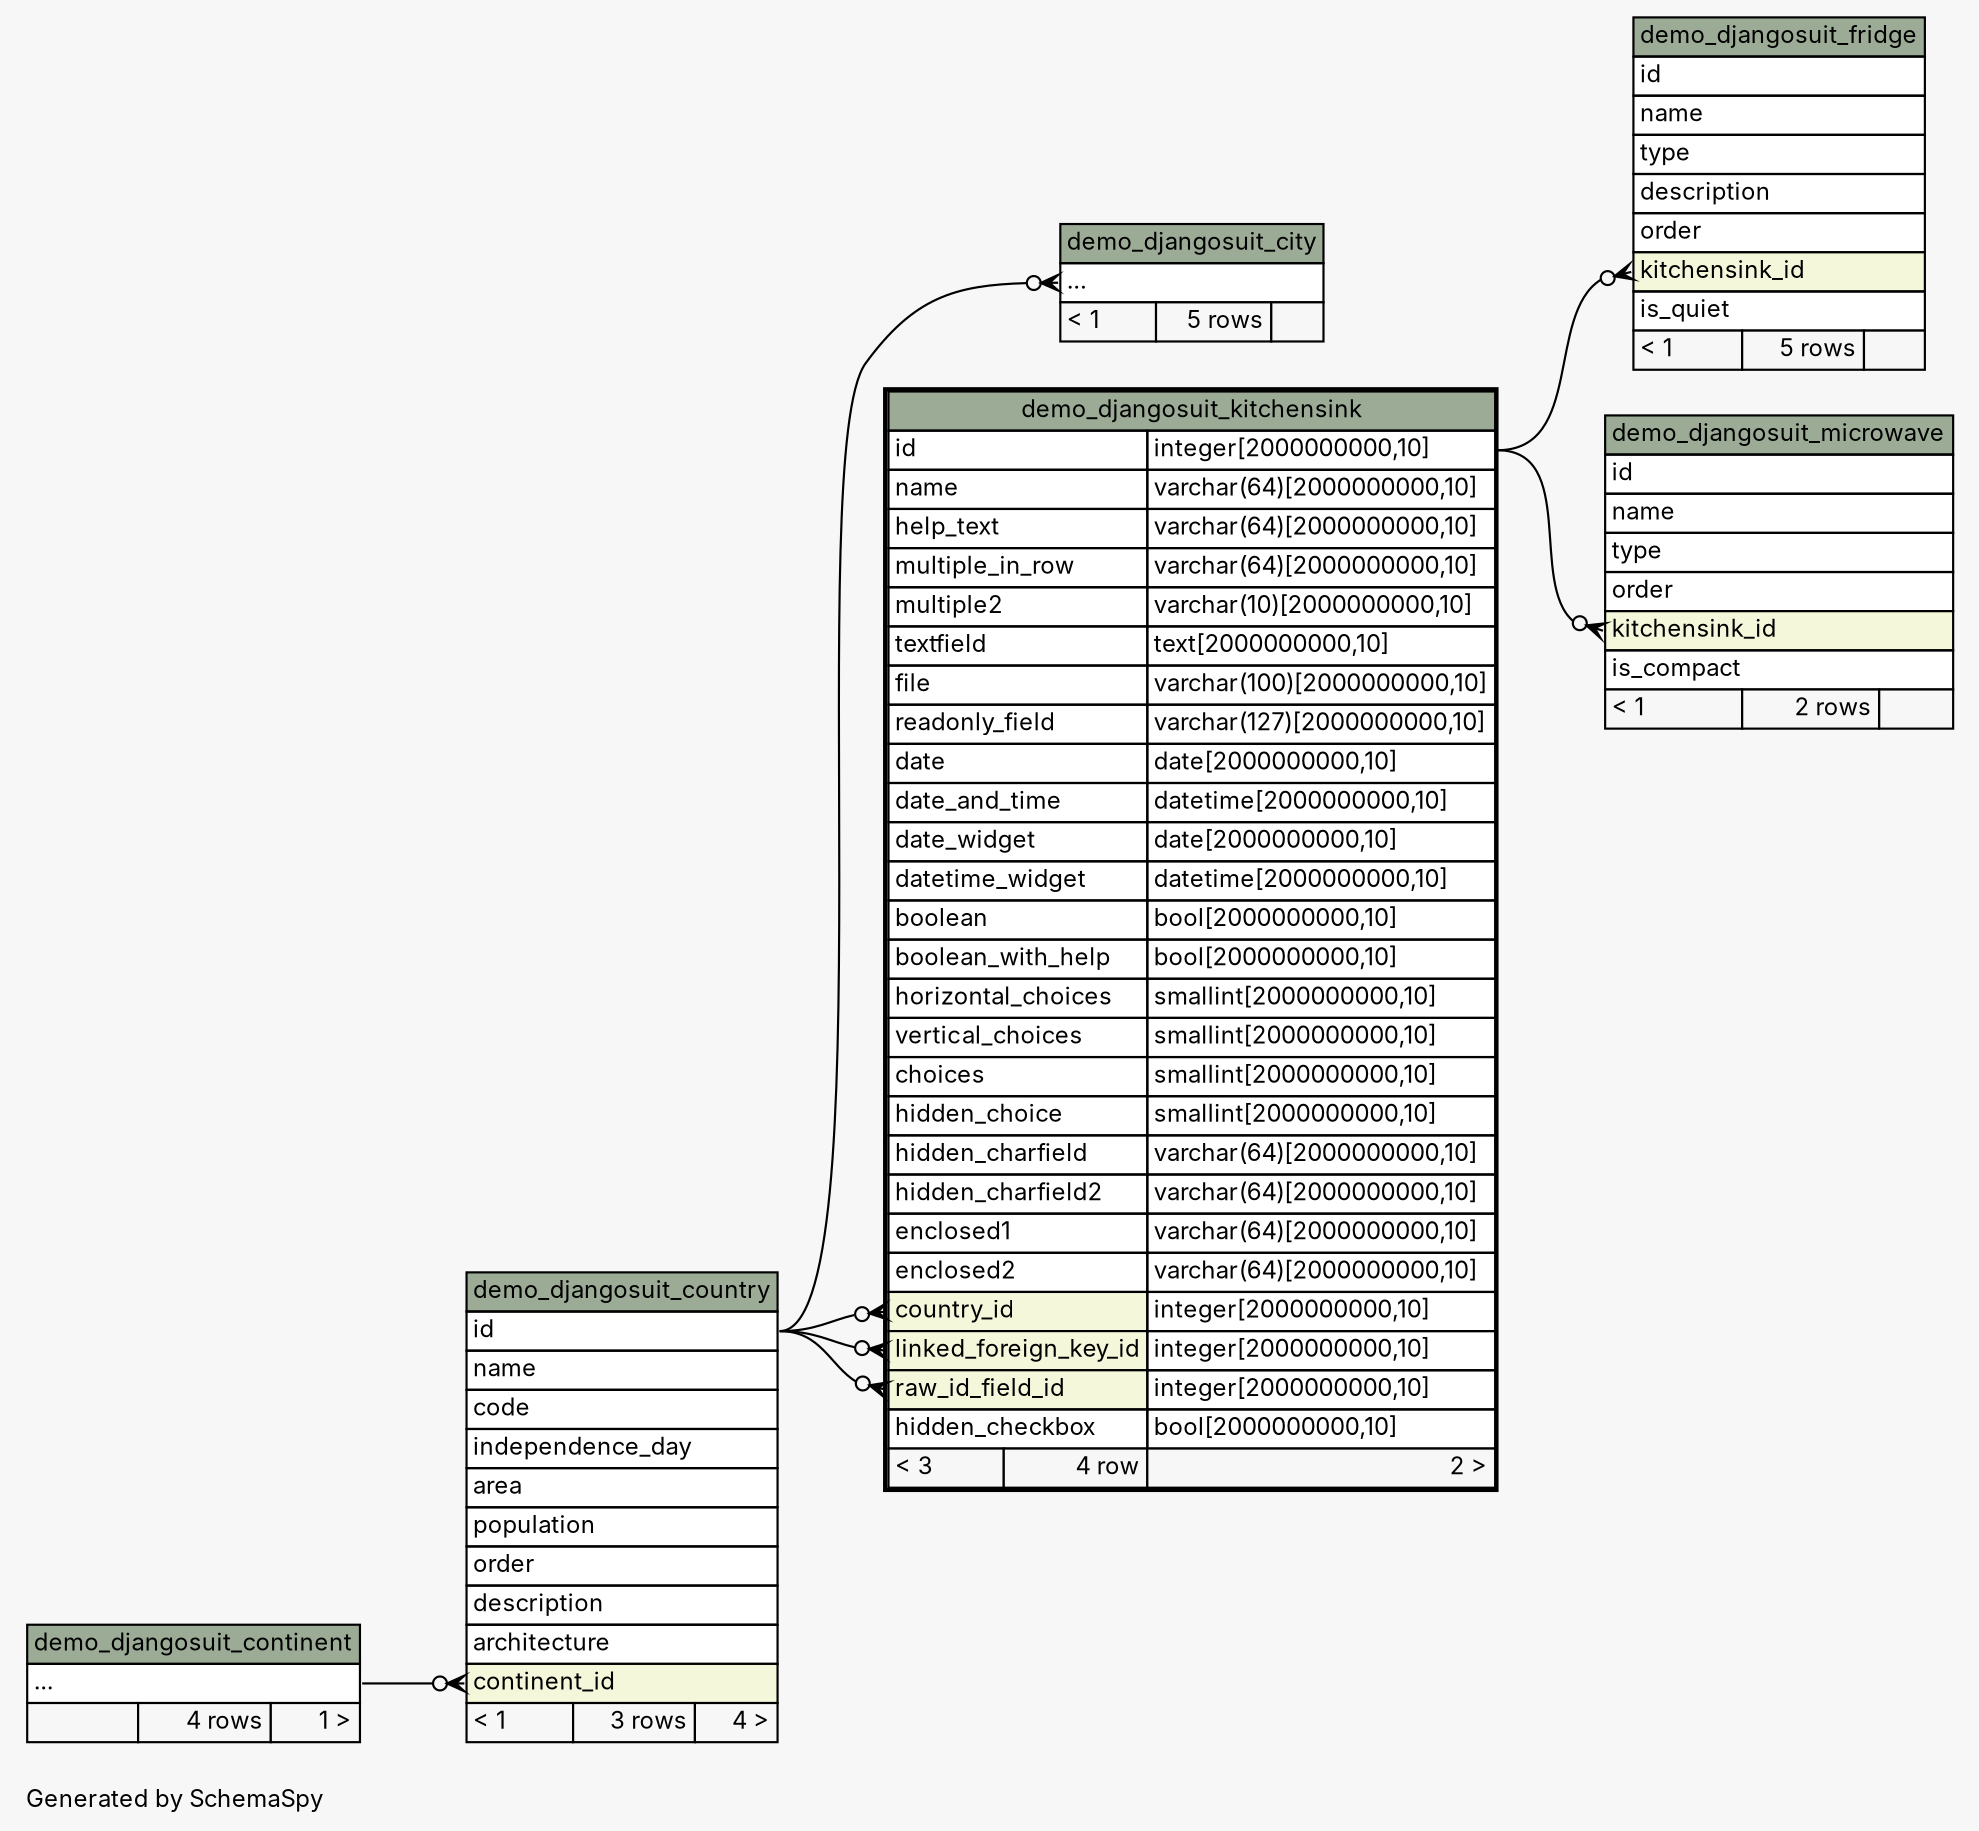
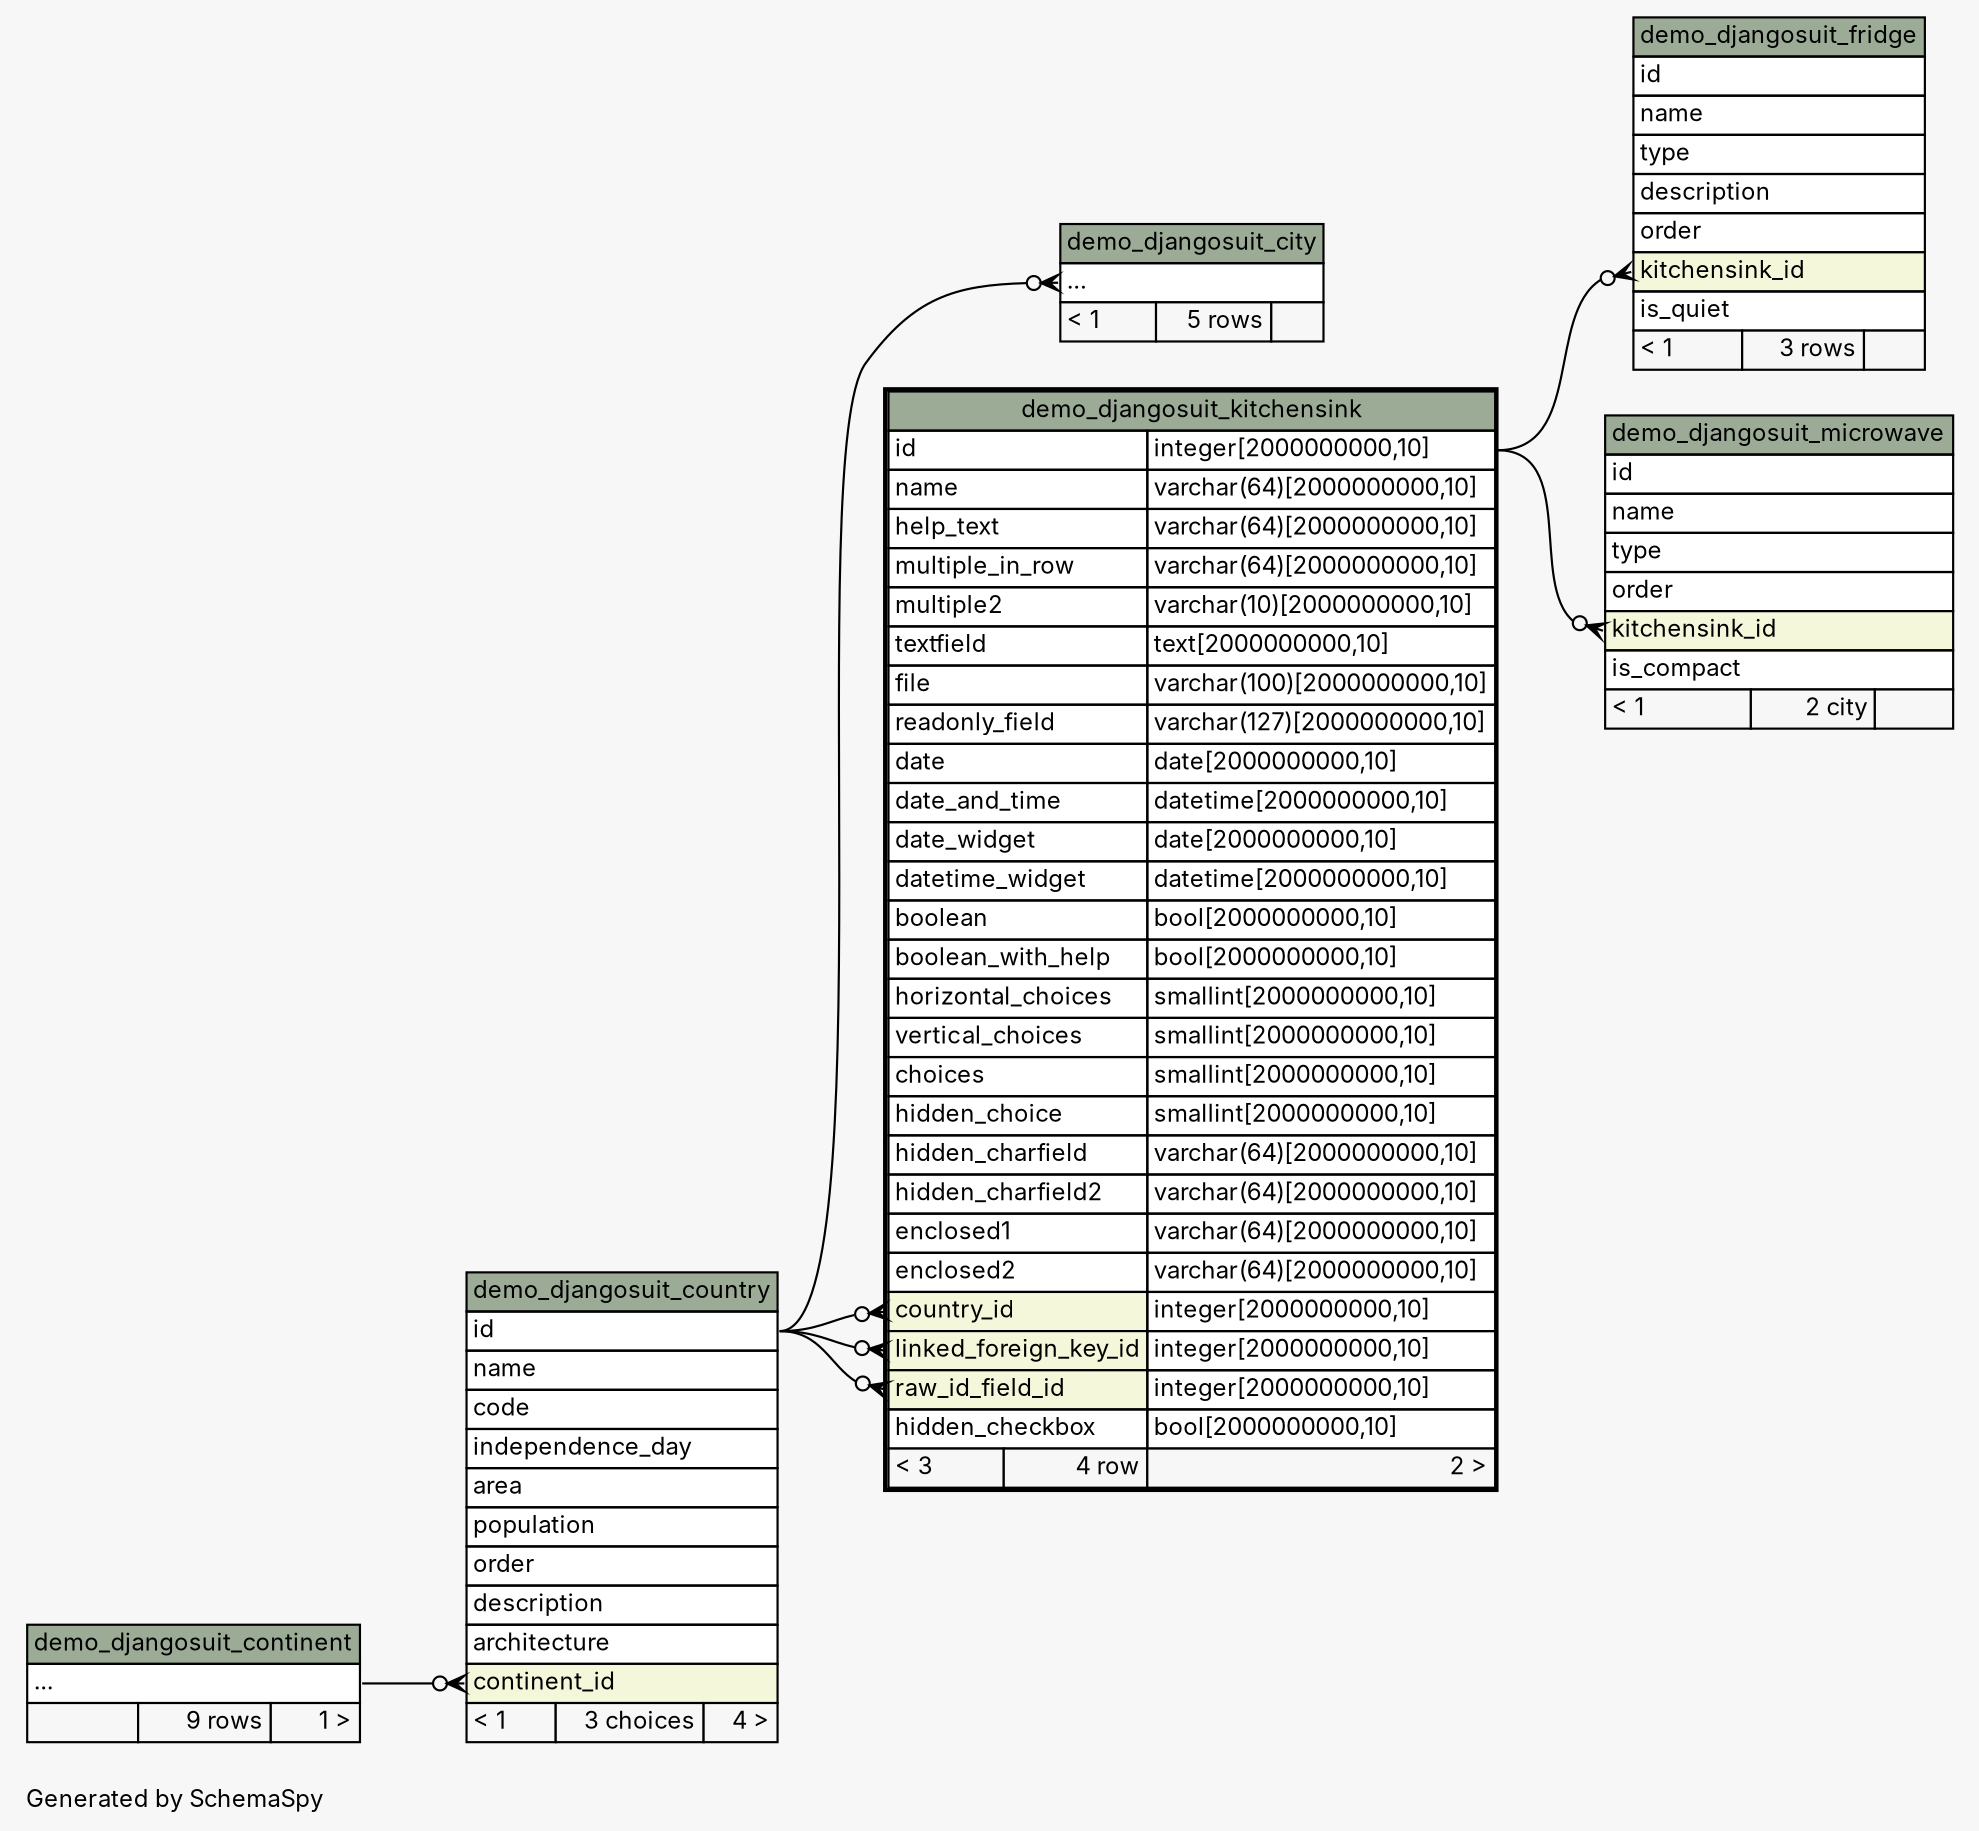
node "demo_djangosuit_fridge": text "5 rows" -> "3 rows"
node "demo_djangosuit_microwave": text "2 rows" -> "2 city"
node "demo_djangosuit_continent": text "4 rows" -> "9 rows"
node "demo_djangosuit_country": text "3 rows" -> "3 choices"
